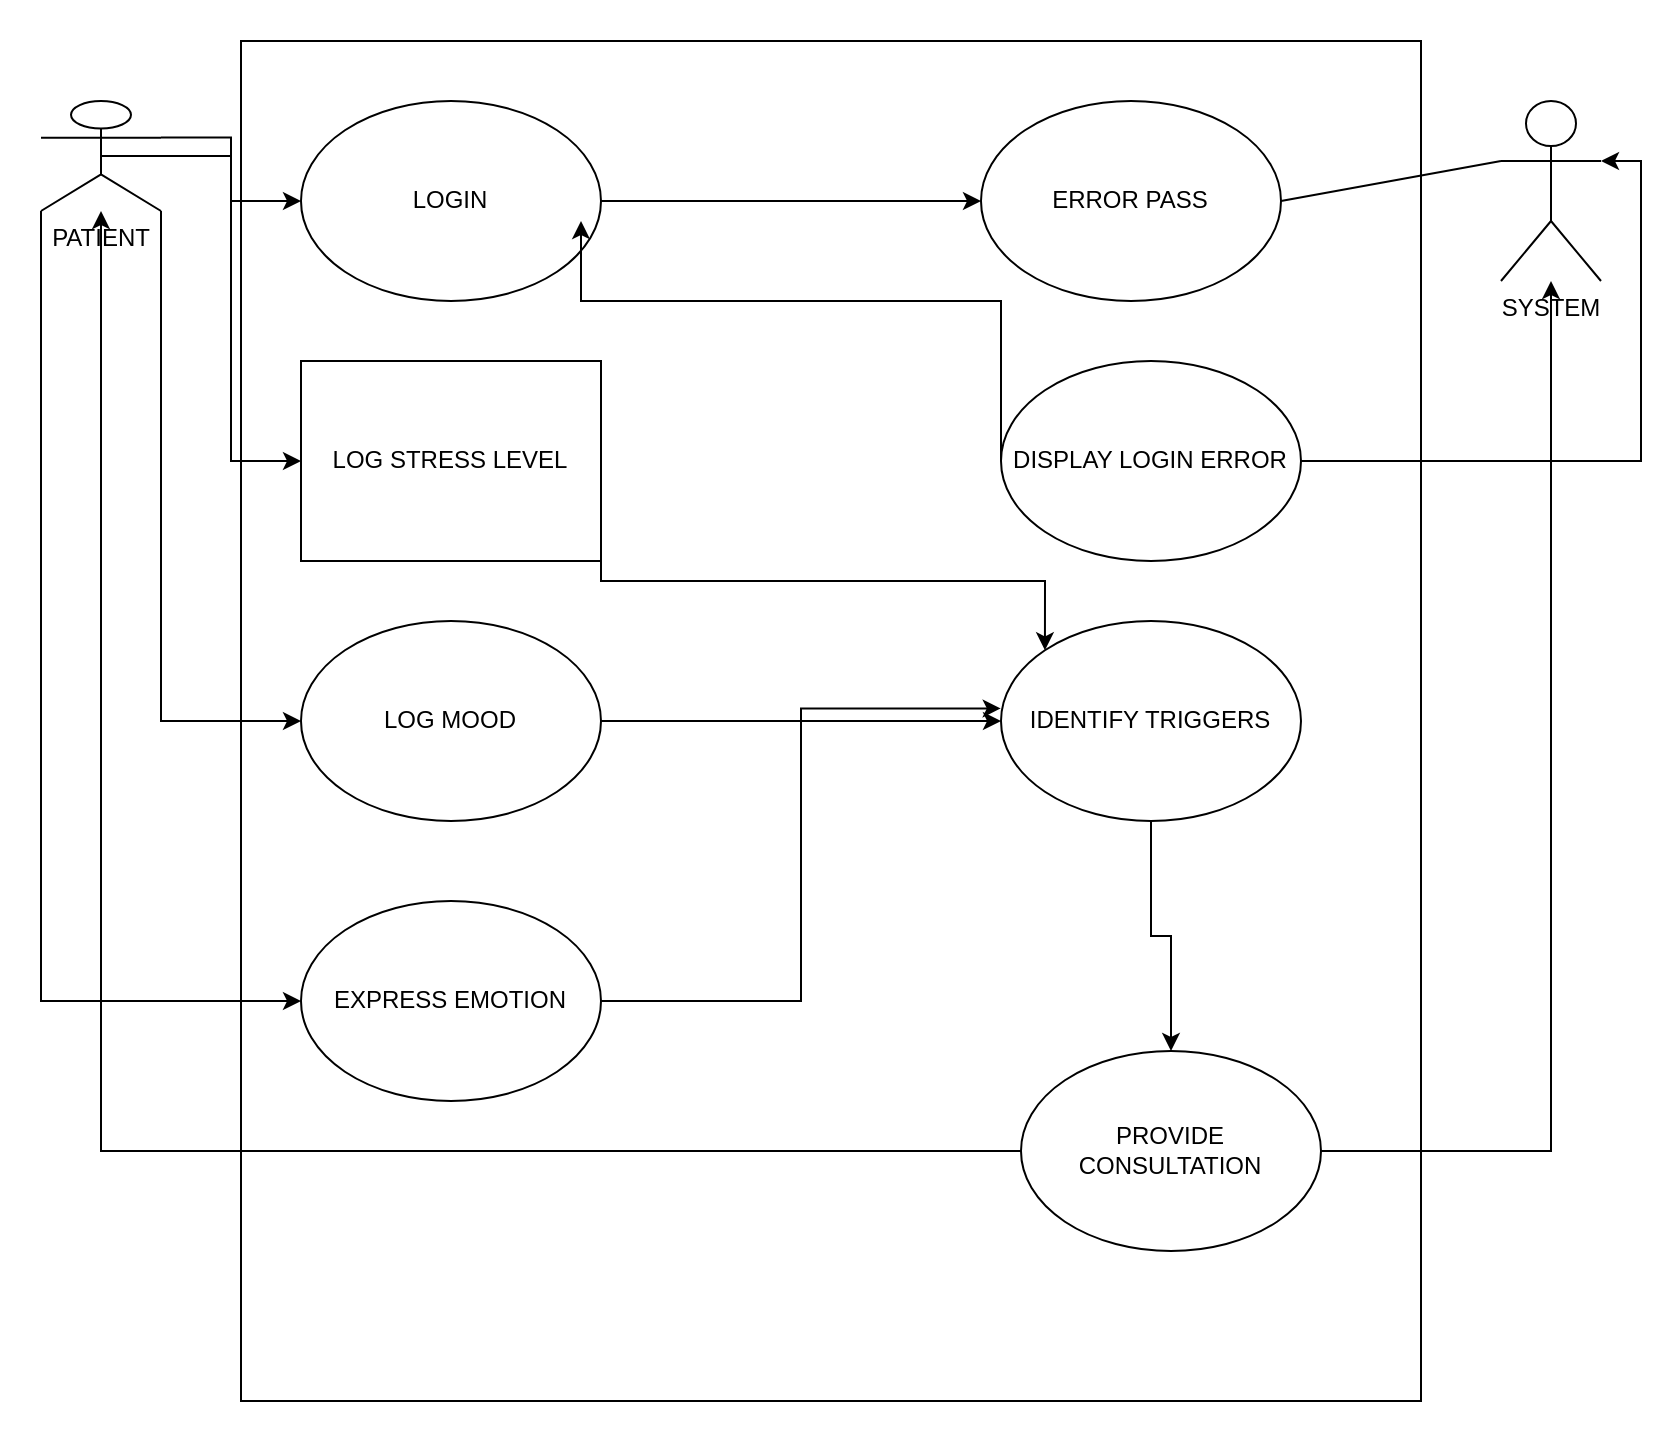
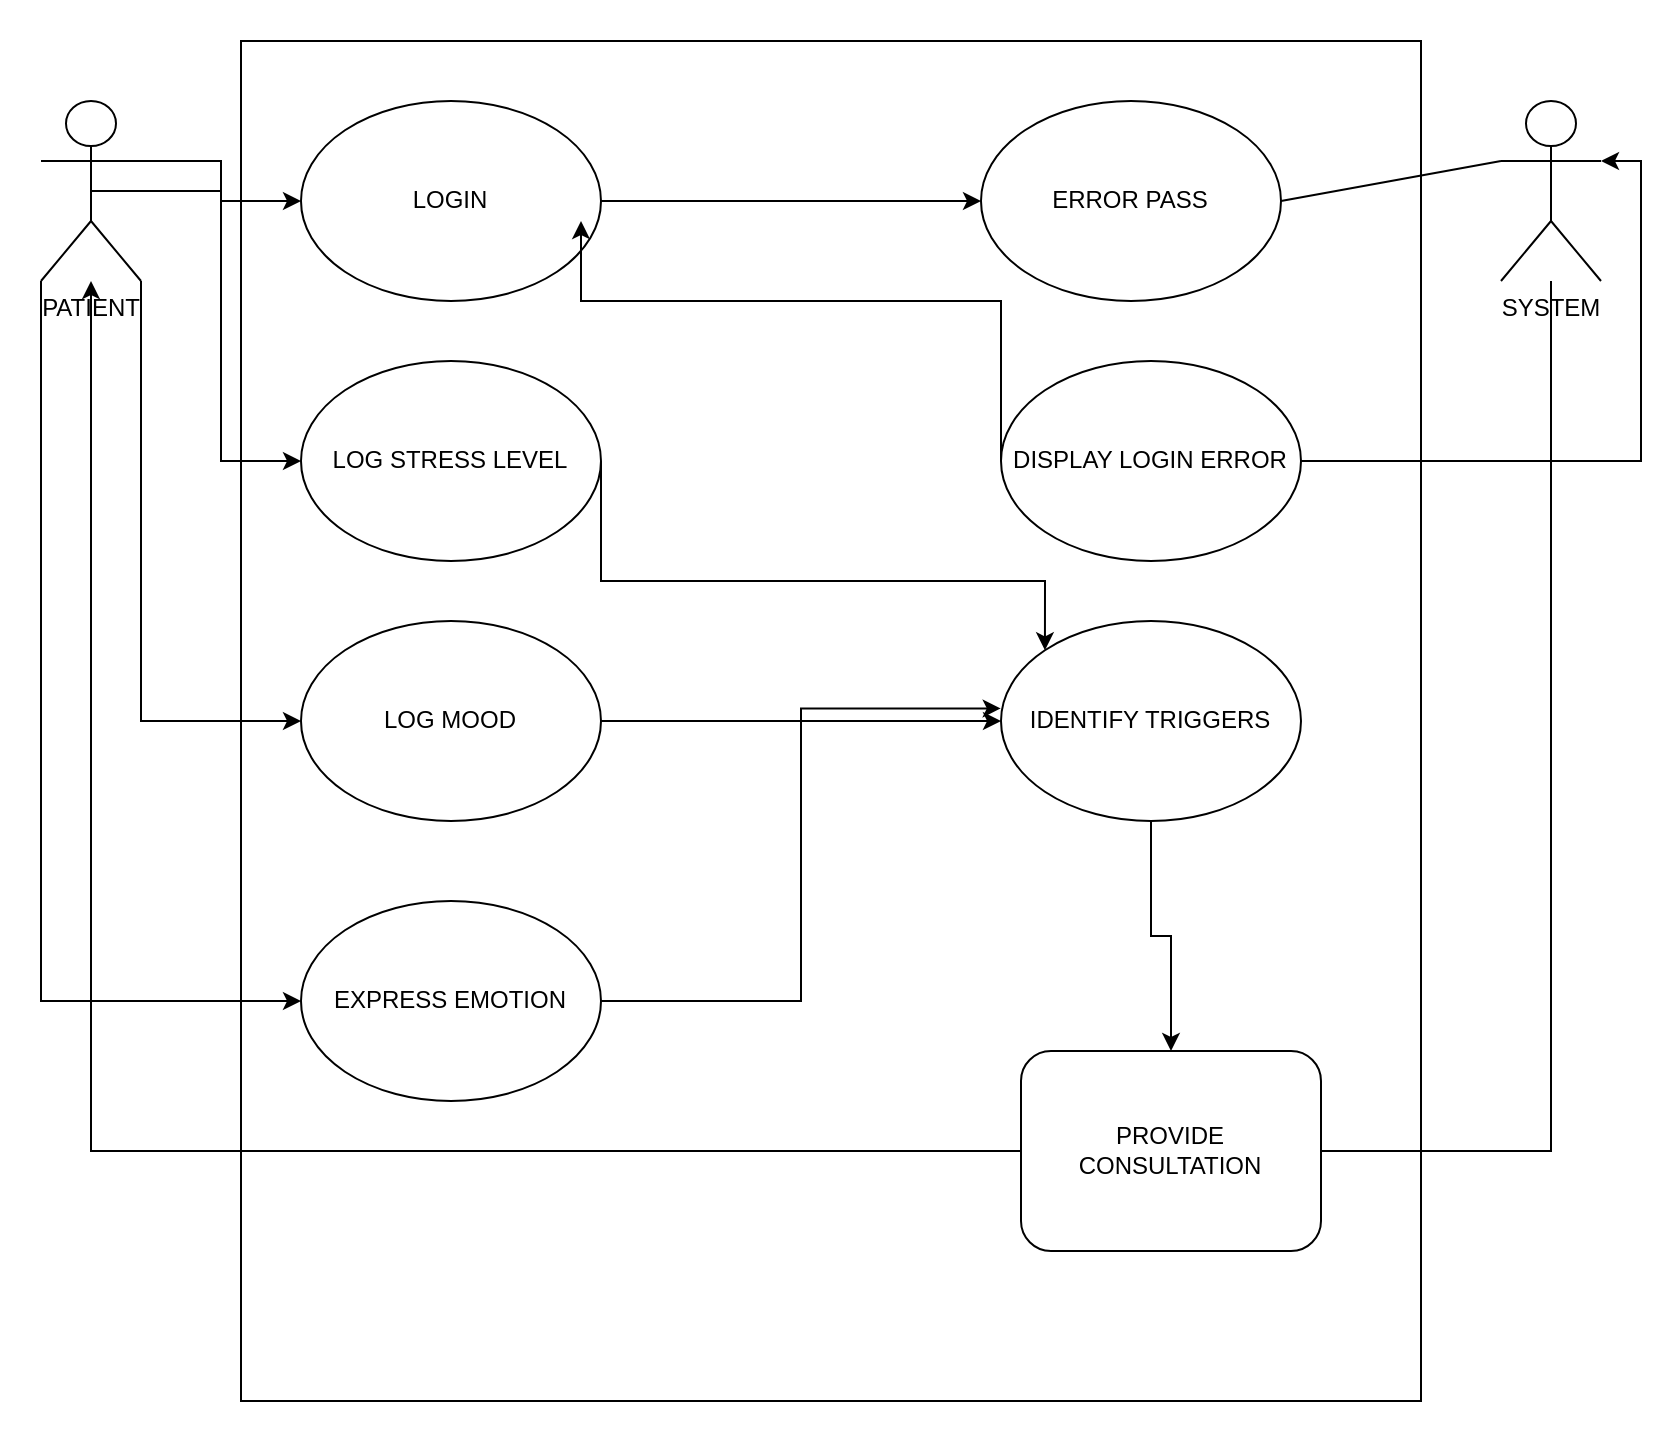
node "PATIENT": size 120x110 -> 100x180
edge "PROVIDE CONSULTATION" -> "SYSTEM": arrowhead classic -> none
node "LOG STRESS LEVEL": shape rectangle -> ellipse
node "PROVIDE CONSULTATION": shape ellipse -> rounded rectangle
